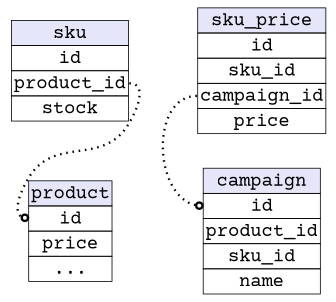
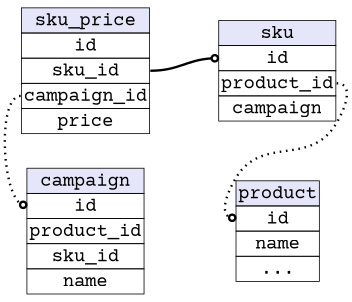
edge "sku_price" -> "sku": added
node "sku": text "stock" -> "campaign"
node "product": text "price" -> "name"
